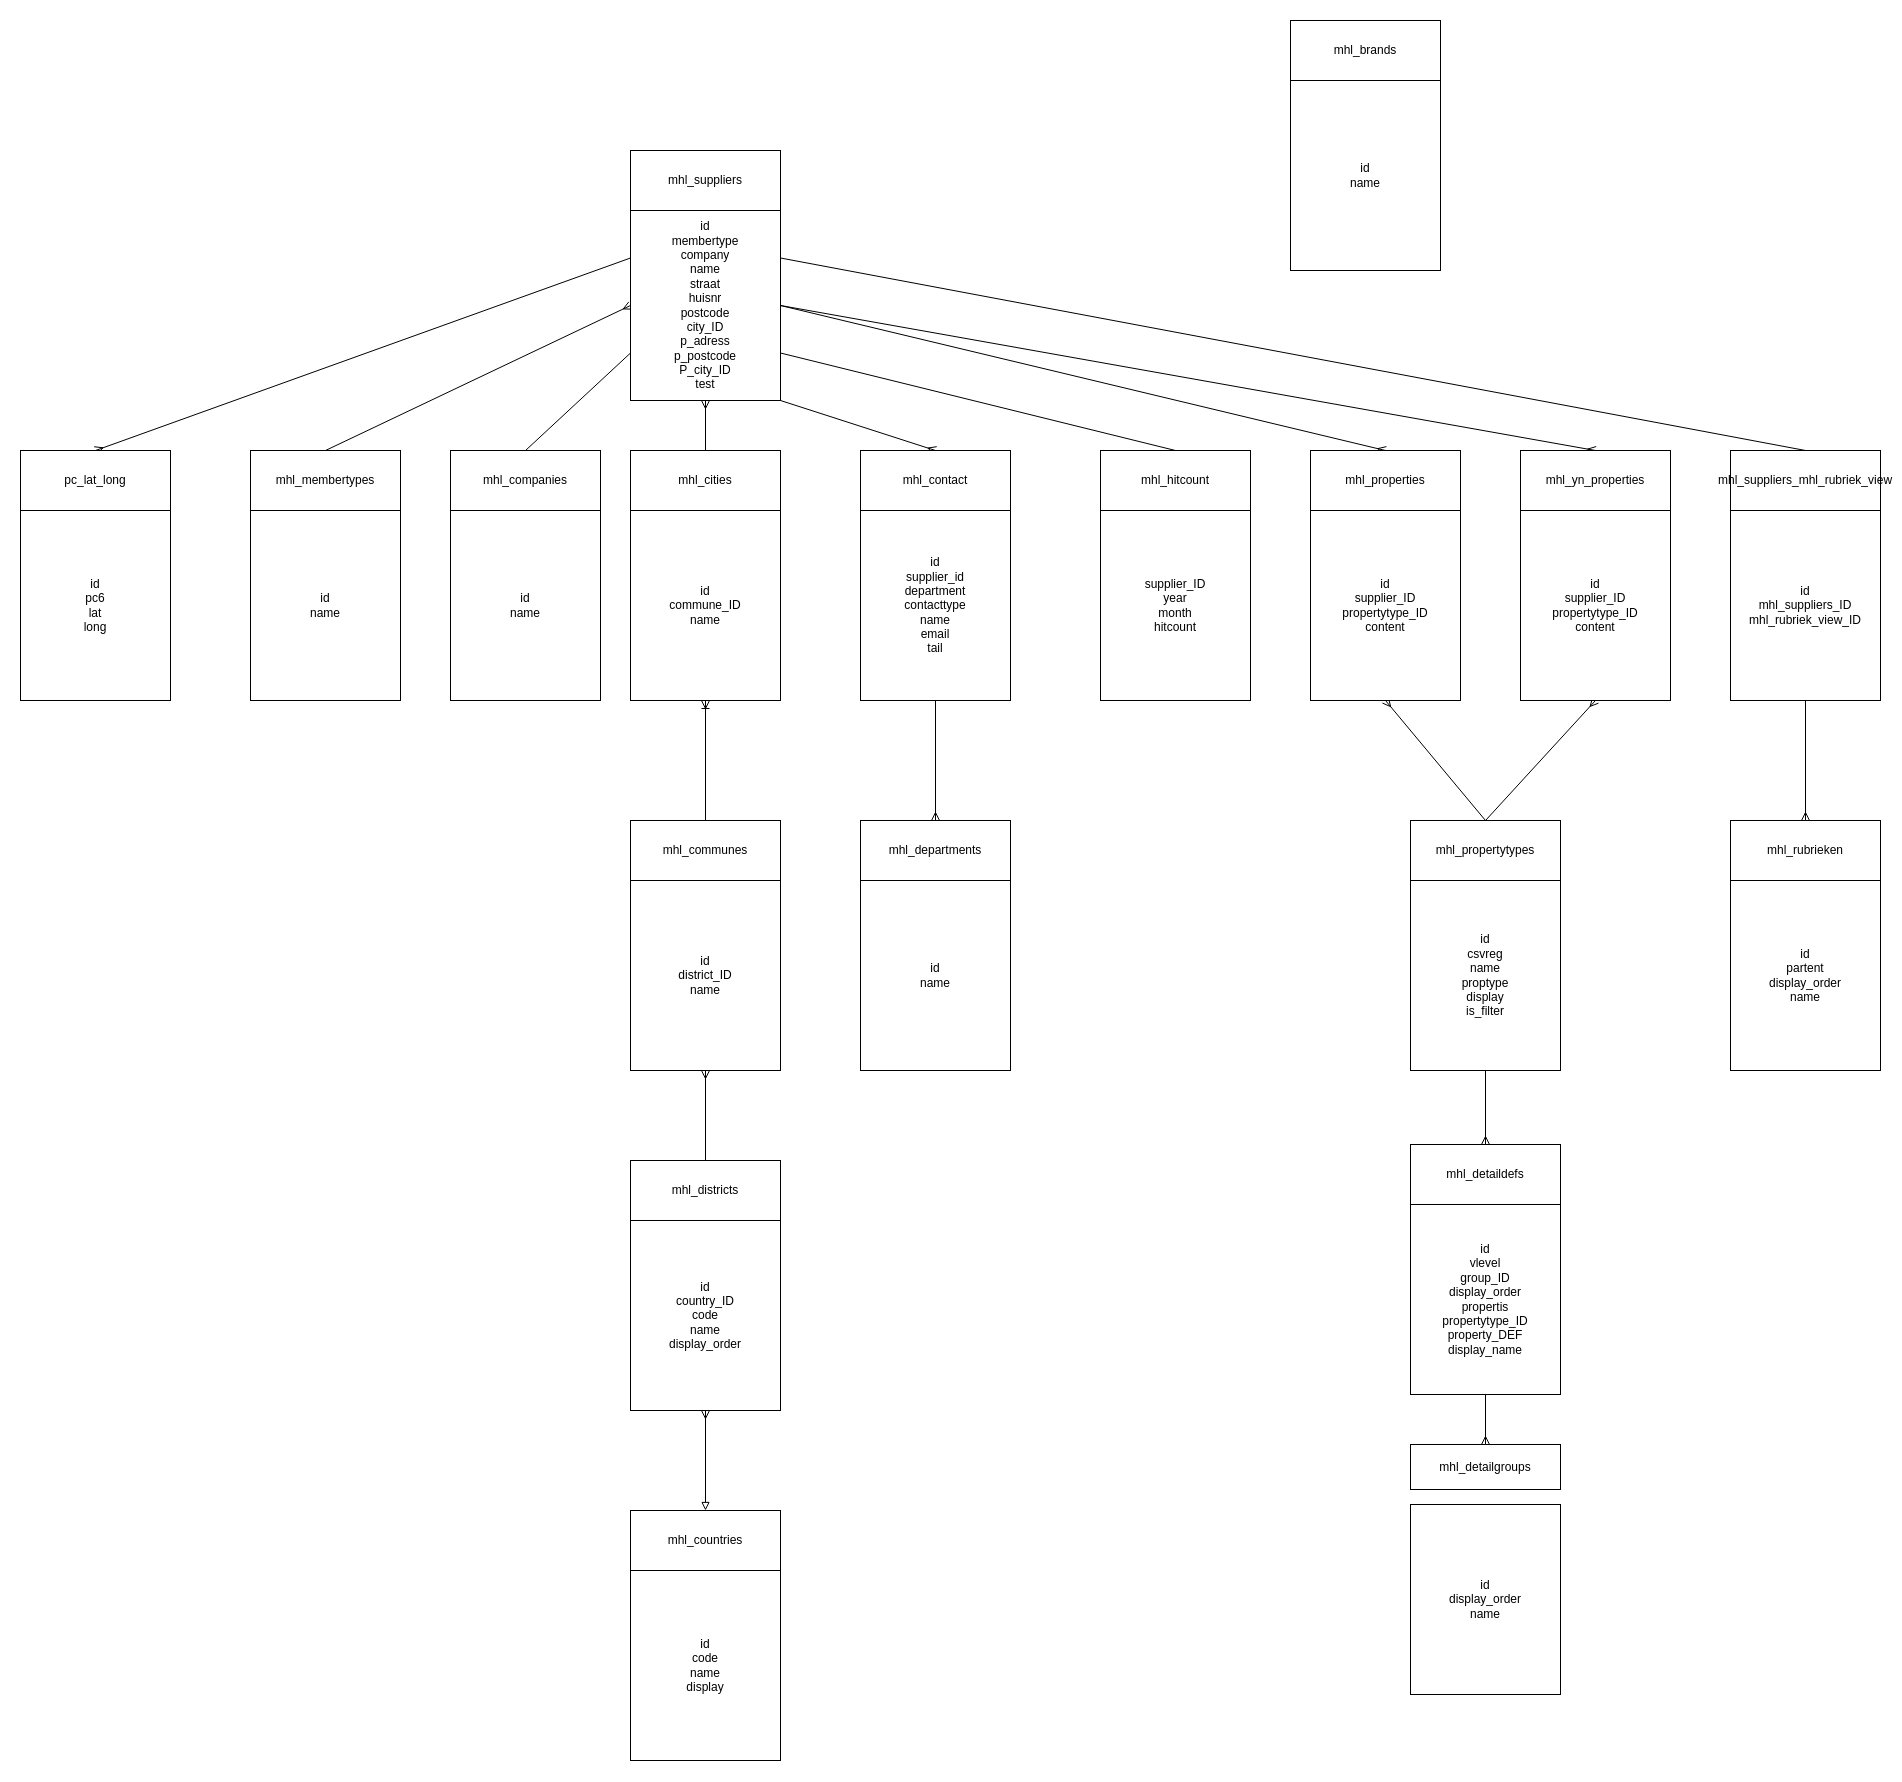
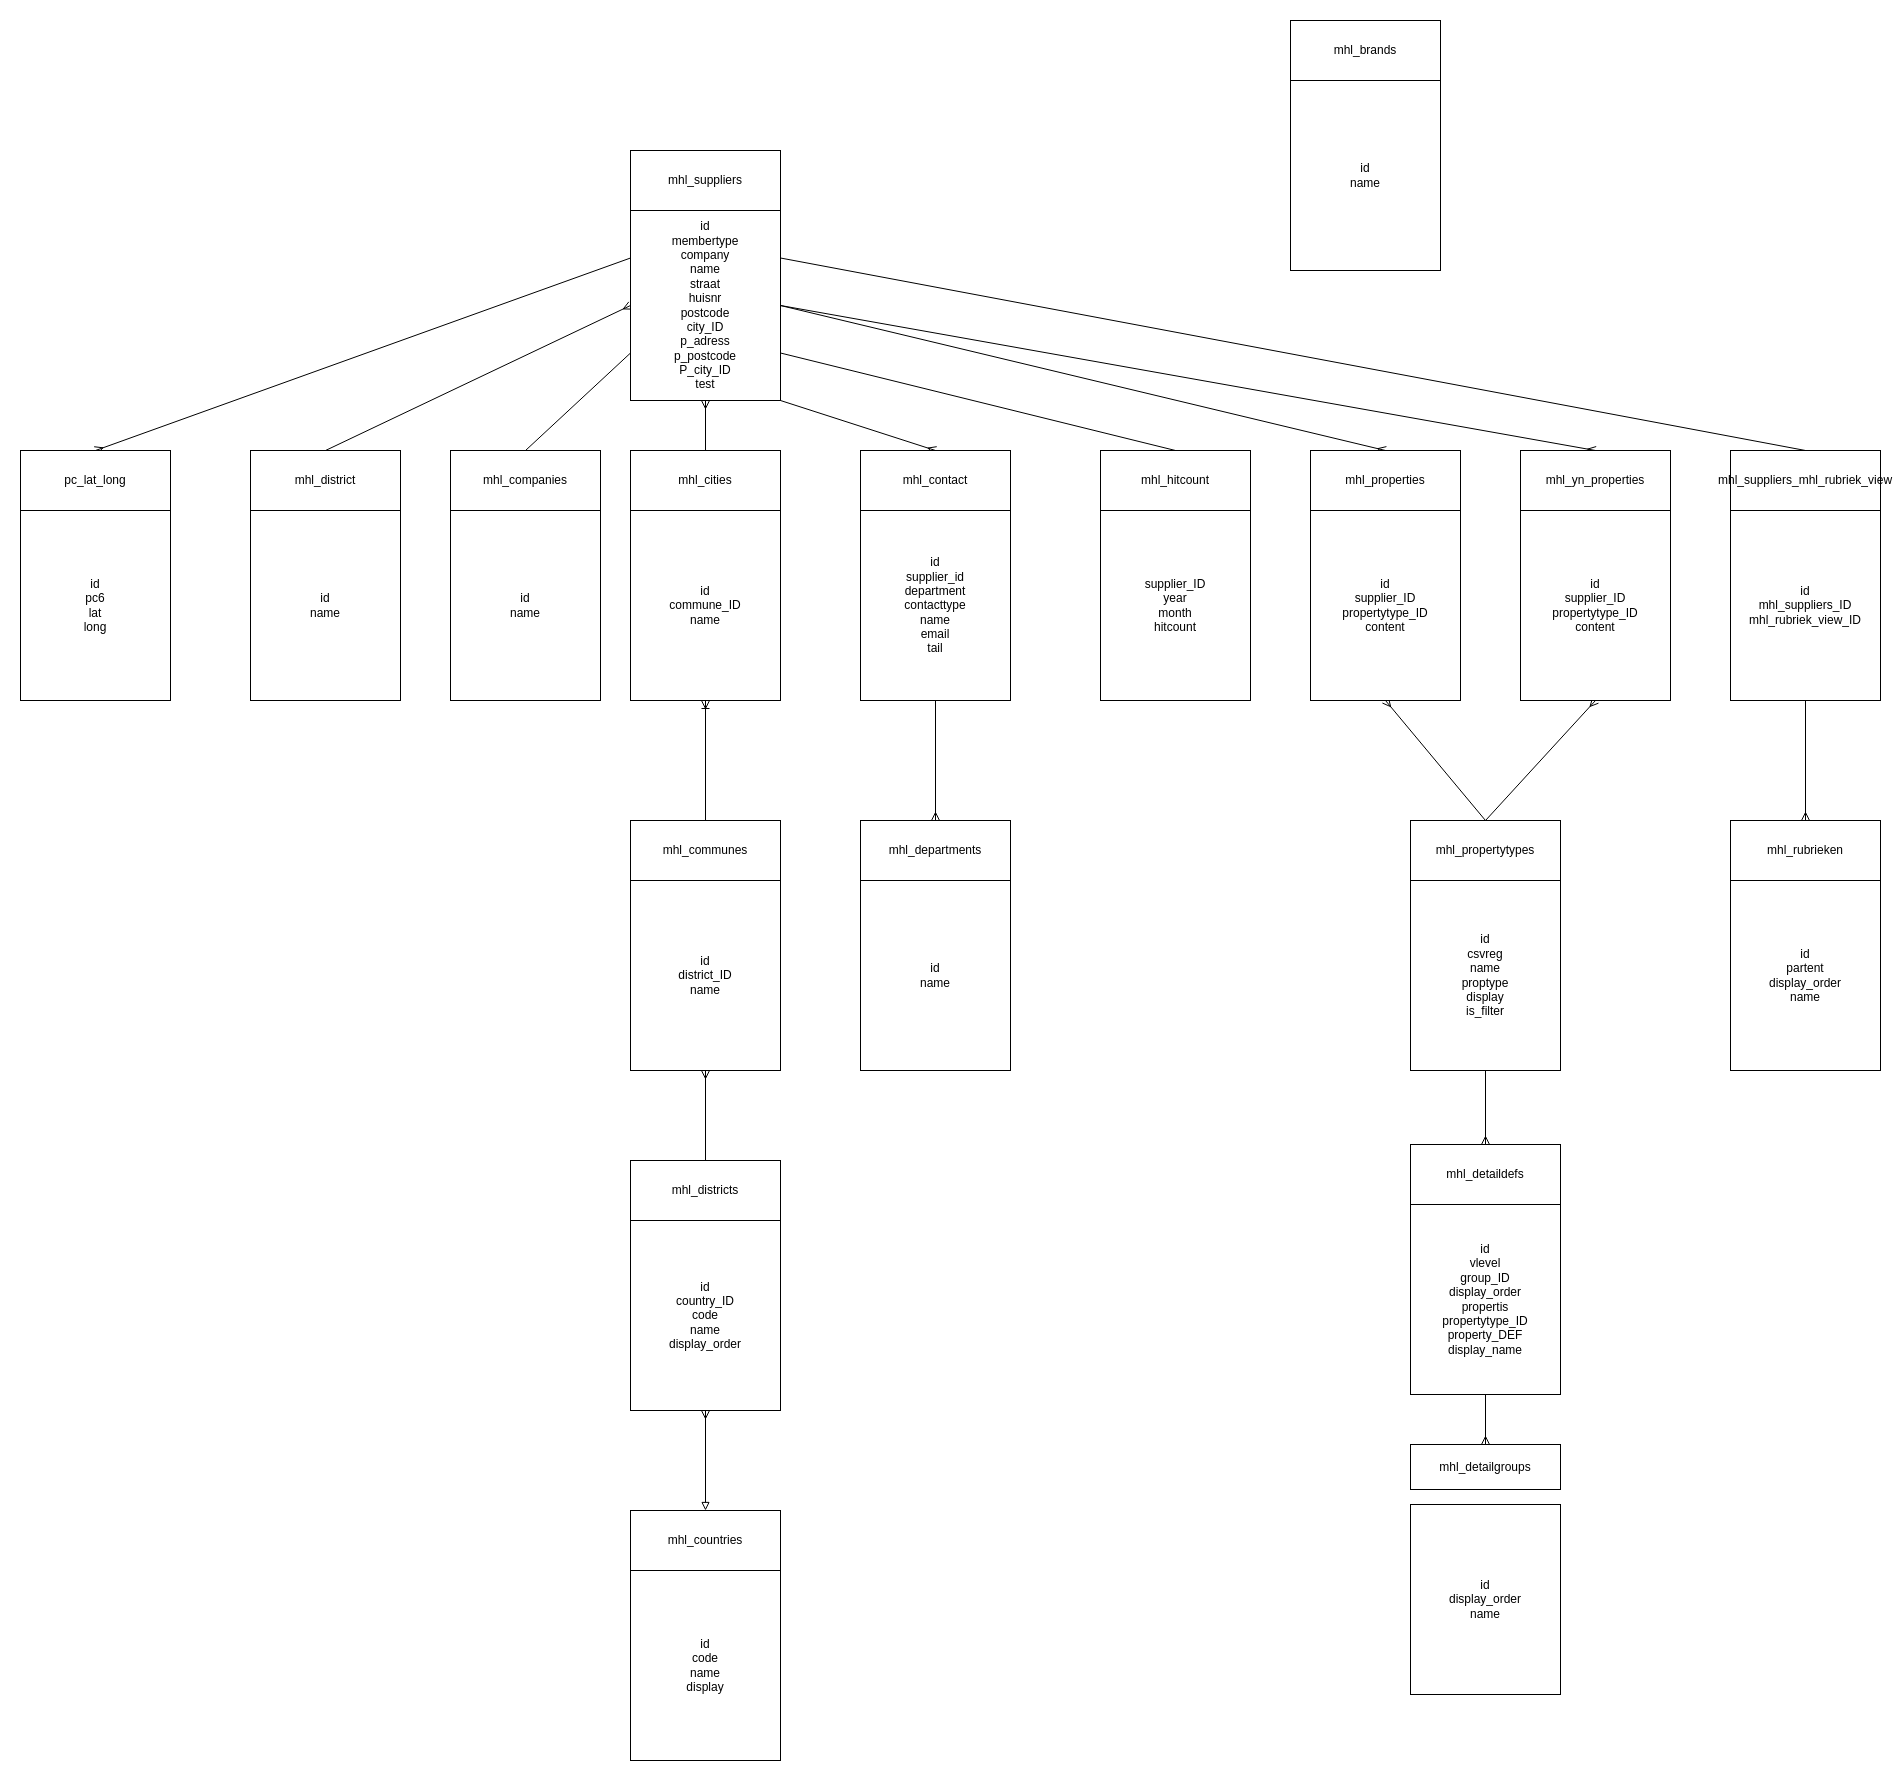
node "mhl_membertypes": label "mhl_membertypes" -> "mhl_district"
